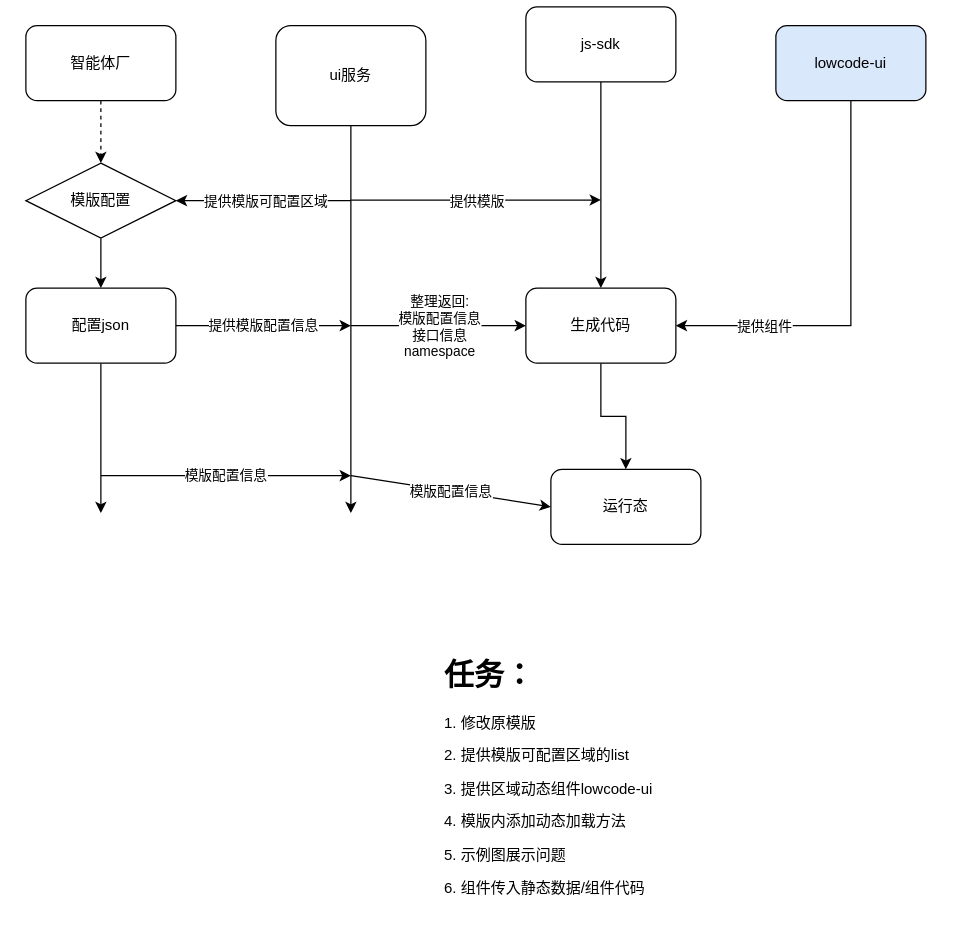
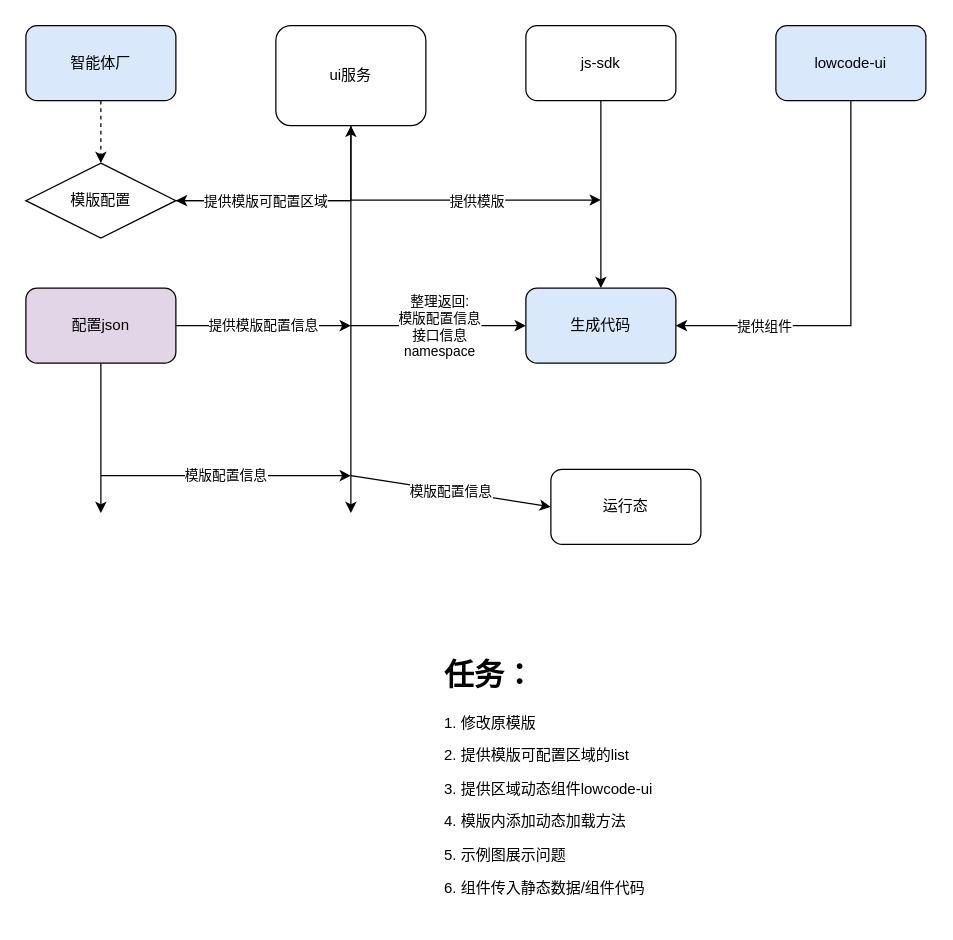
node "js-sdk": moved (601, 44) -> (601, 63)
node "智能体厂": fillcolor #ffffff -> #dae8fc
edge "模版配置" -> "配置json": now "模版配置" -> "ui服务"
node "配置json": fillcolor #ffffff -> #e1d5e7
node "生成代码": fillcolor #ffffff -> #dae8fc
edge "生成代码" -> "运行态": removed
